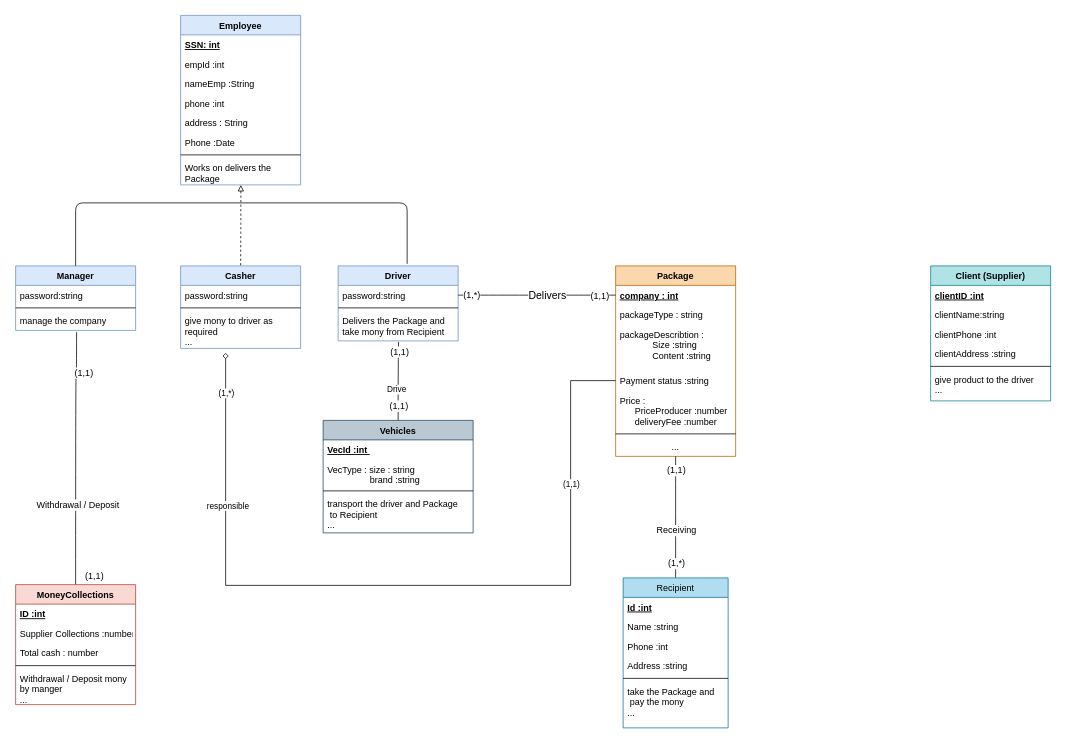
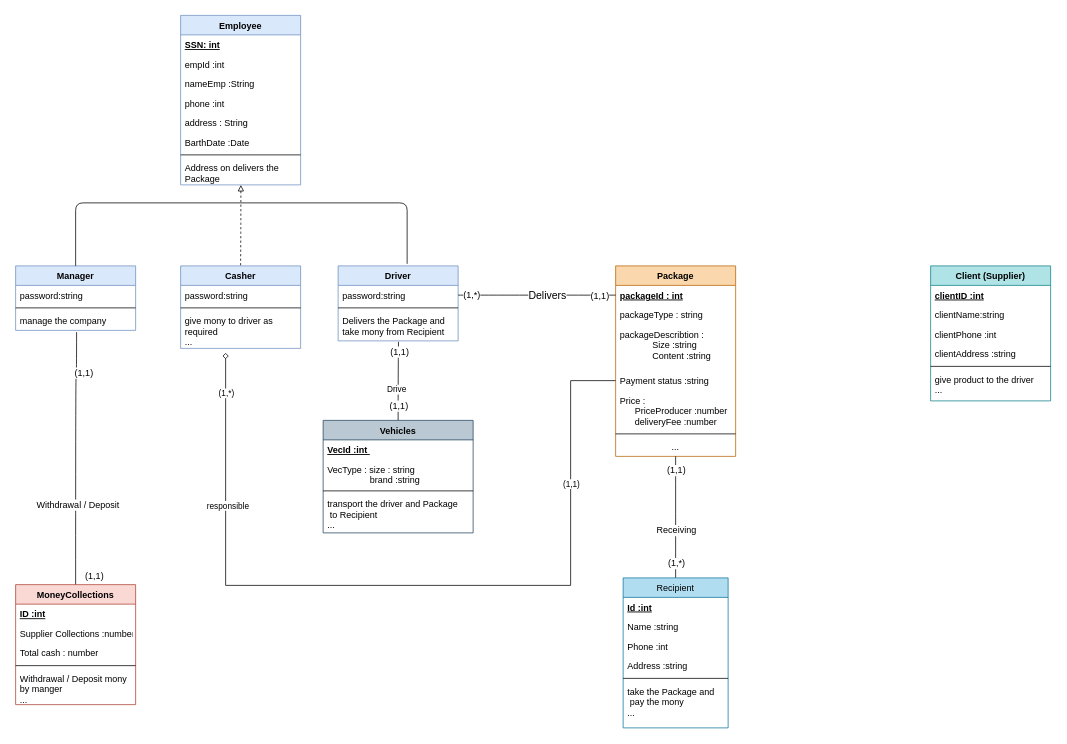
node "Phone :Date": label "Phone :Date" -> "BarthDate :Date"
node "Works on delivers the Package": label "Works on delivers the Package" -> "Address on delivers the Package"
node "company : int": label "company : int" -> "packageId : int"
